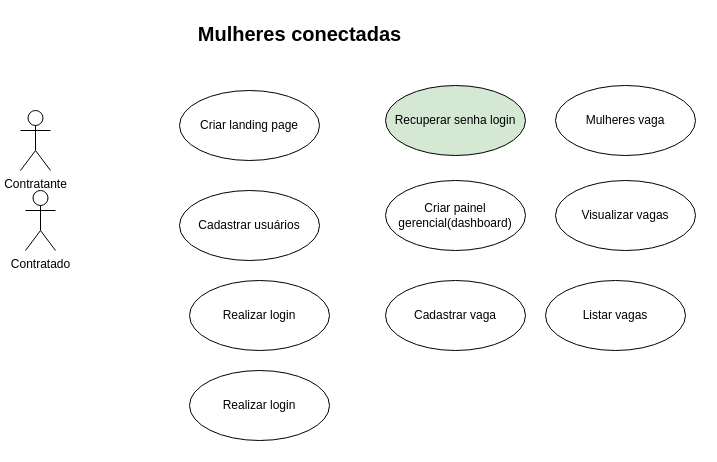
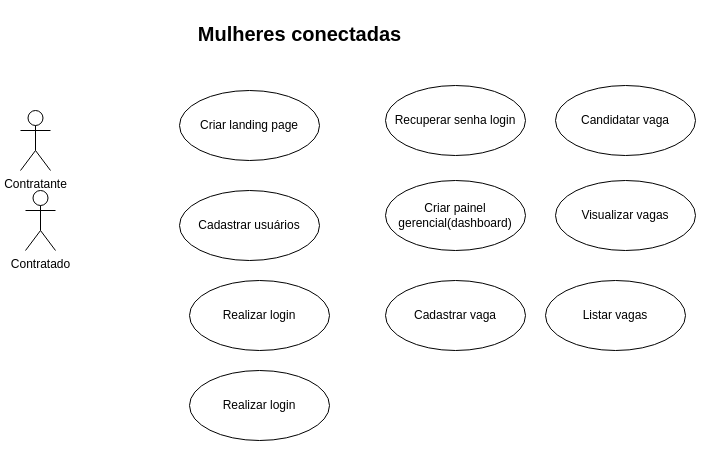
node "Recuperar senha login": fillcolor #d5e8d4 -> #ffffff
node "Mulheres vaga": label "Mulheres vaga" -> "Candidatar vaga"
